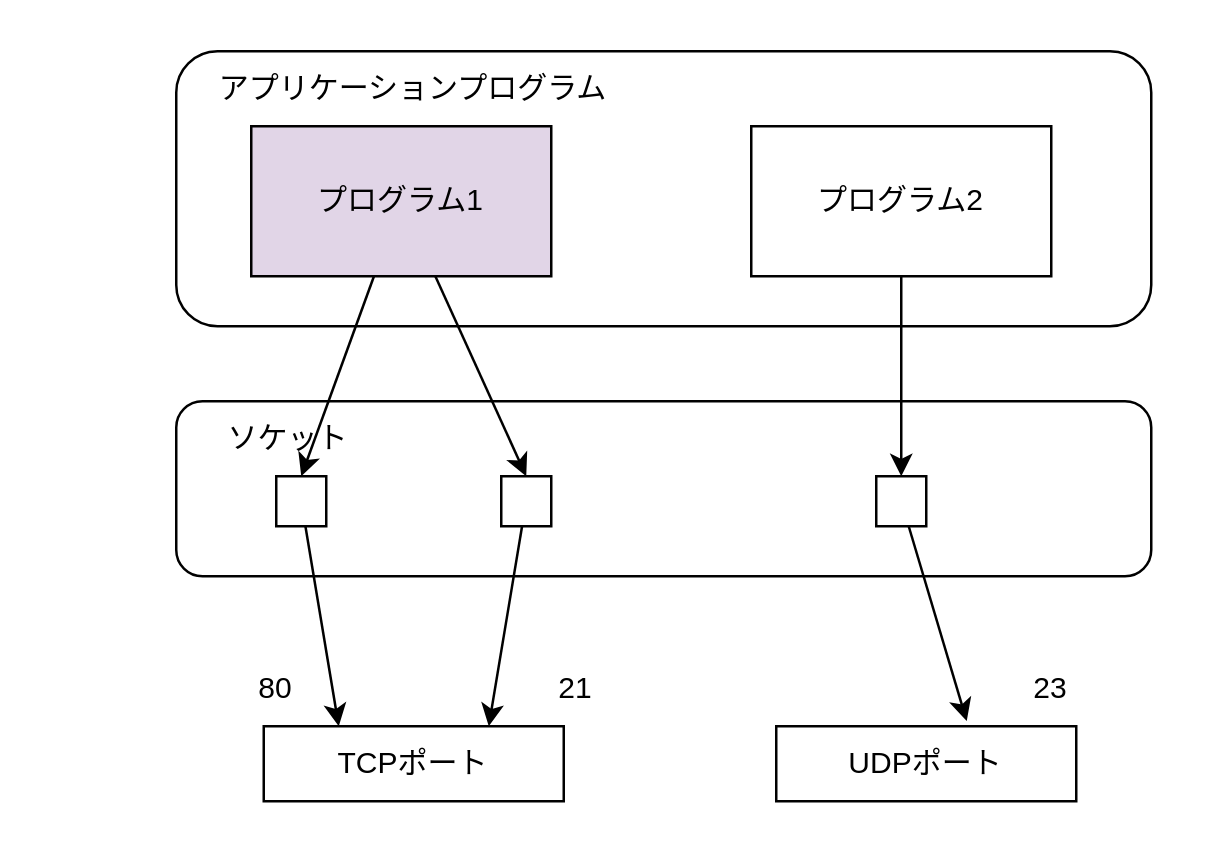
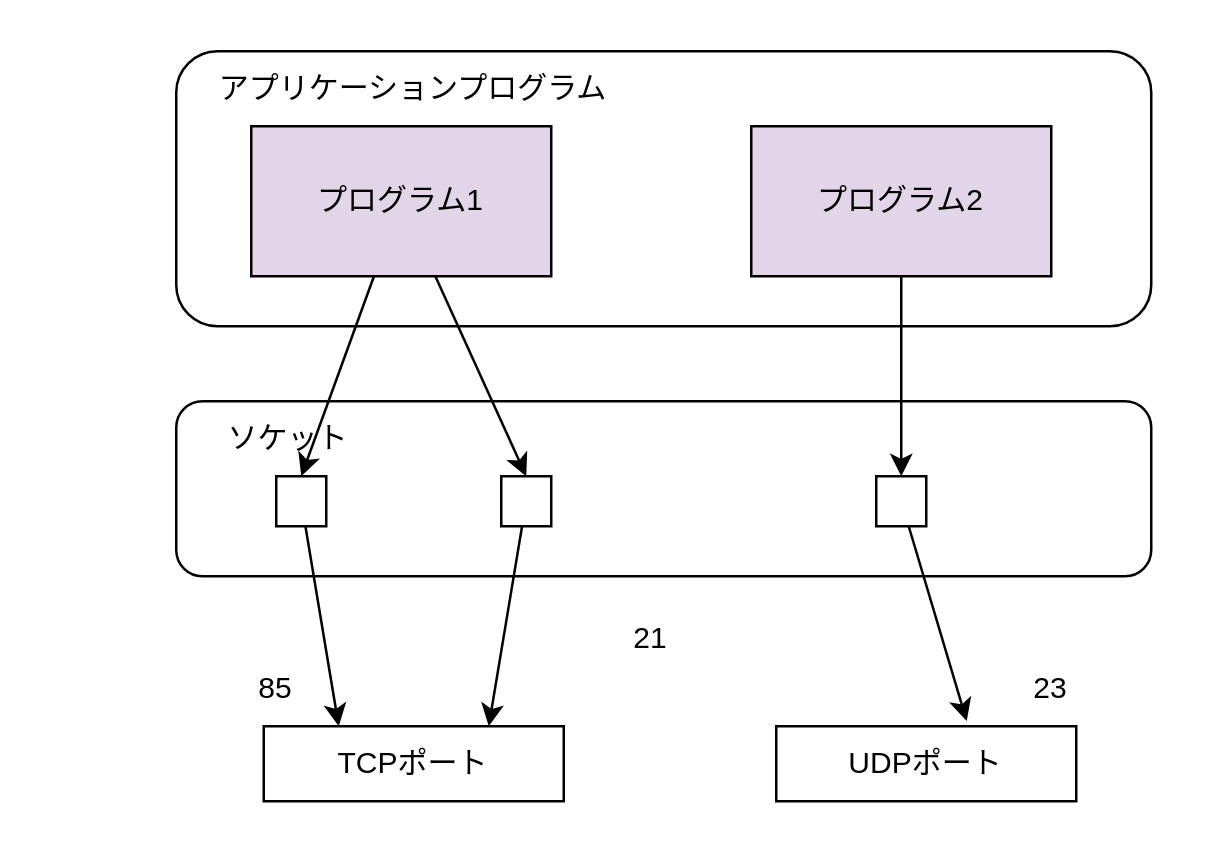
node "プログラム2": fillcolor #ffffff -> #e1d5e7
node "80": label "80" -> "85"
node "21": moved (576, 689) -> (651, 639)
